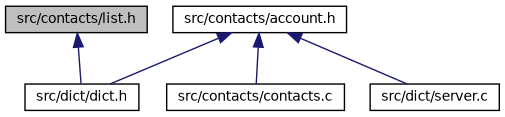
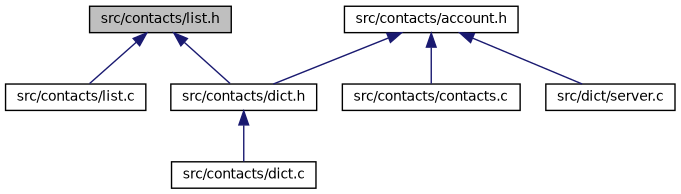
node "src/contacts/list.c": added
node "src/dict/dict.h": label "src/dict/dict.h" -> "src/contacts/dict.h"
node "src/contacts/dict.c": added
